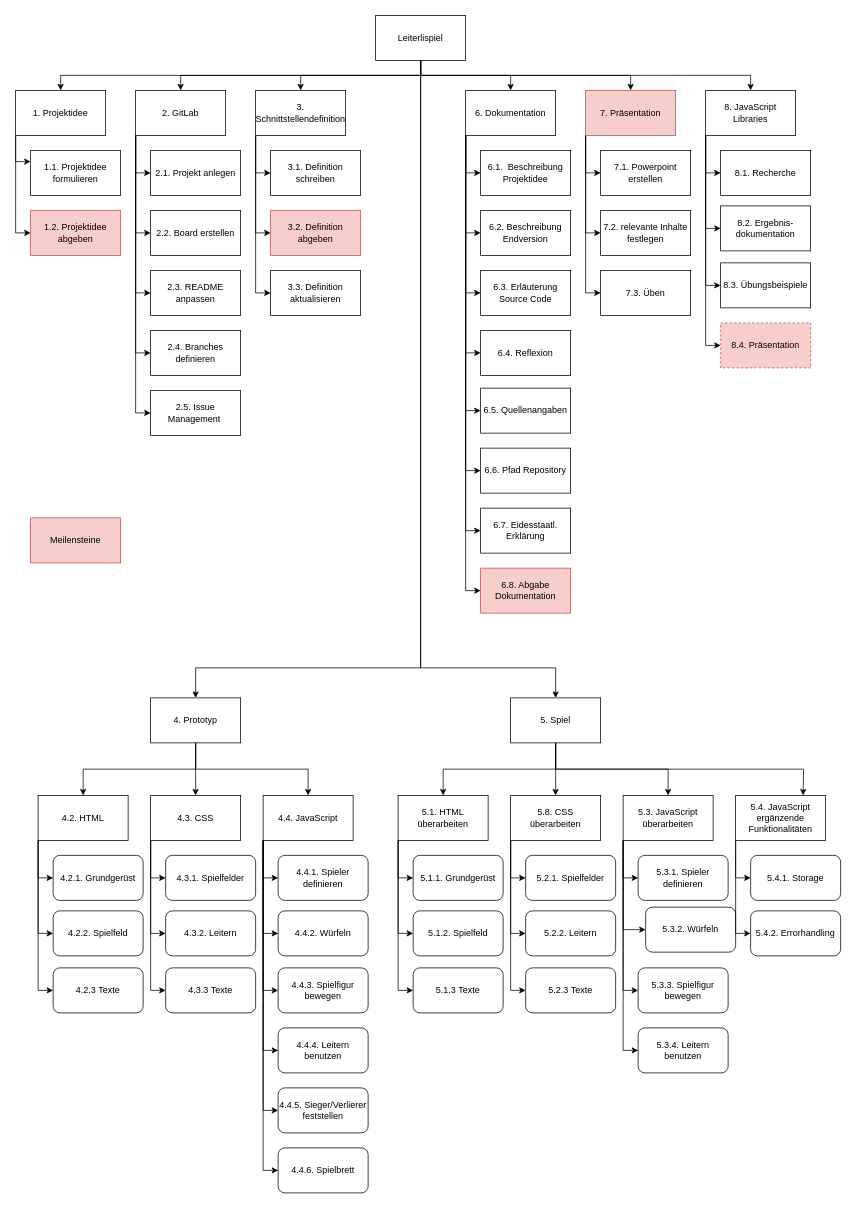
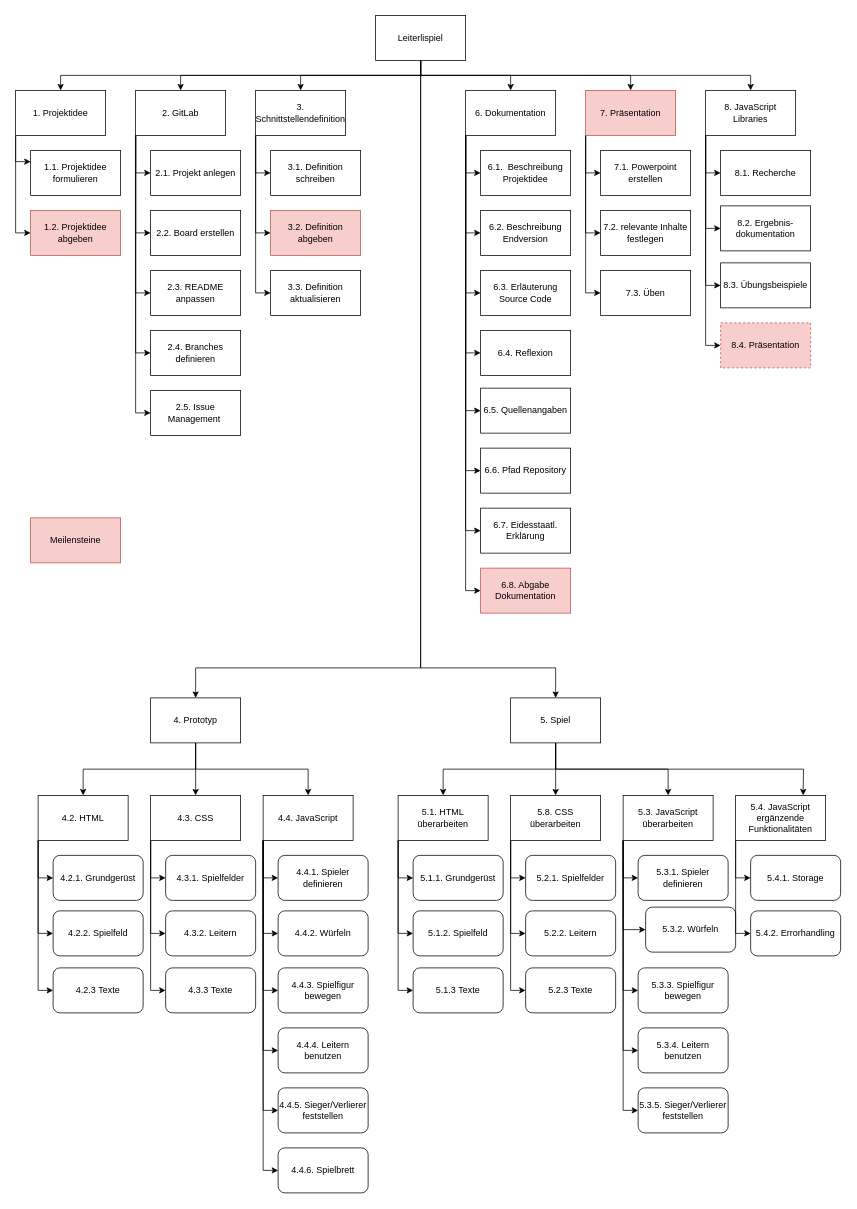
edge "5.3. JavaScript überarbeiten" -> "5.3.5. Sieger/Verlierer feststellen": added
node "5.3.5. Sieger/Verlierer feststellen": added
